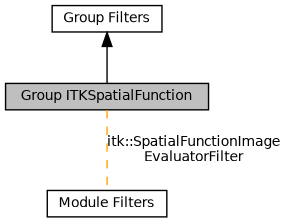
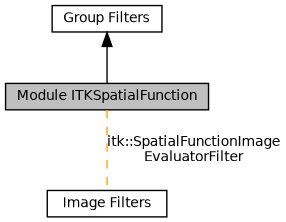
node "Group ITKSpatialFunction": label "Group ITKSpatialFunction" -> "Module ITKSpatialFunction"
node "Module Filters": label "Module Filters" -> "Image Filters"
